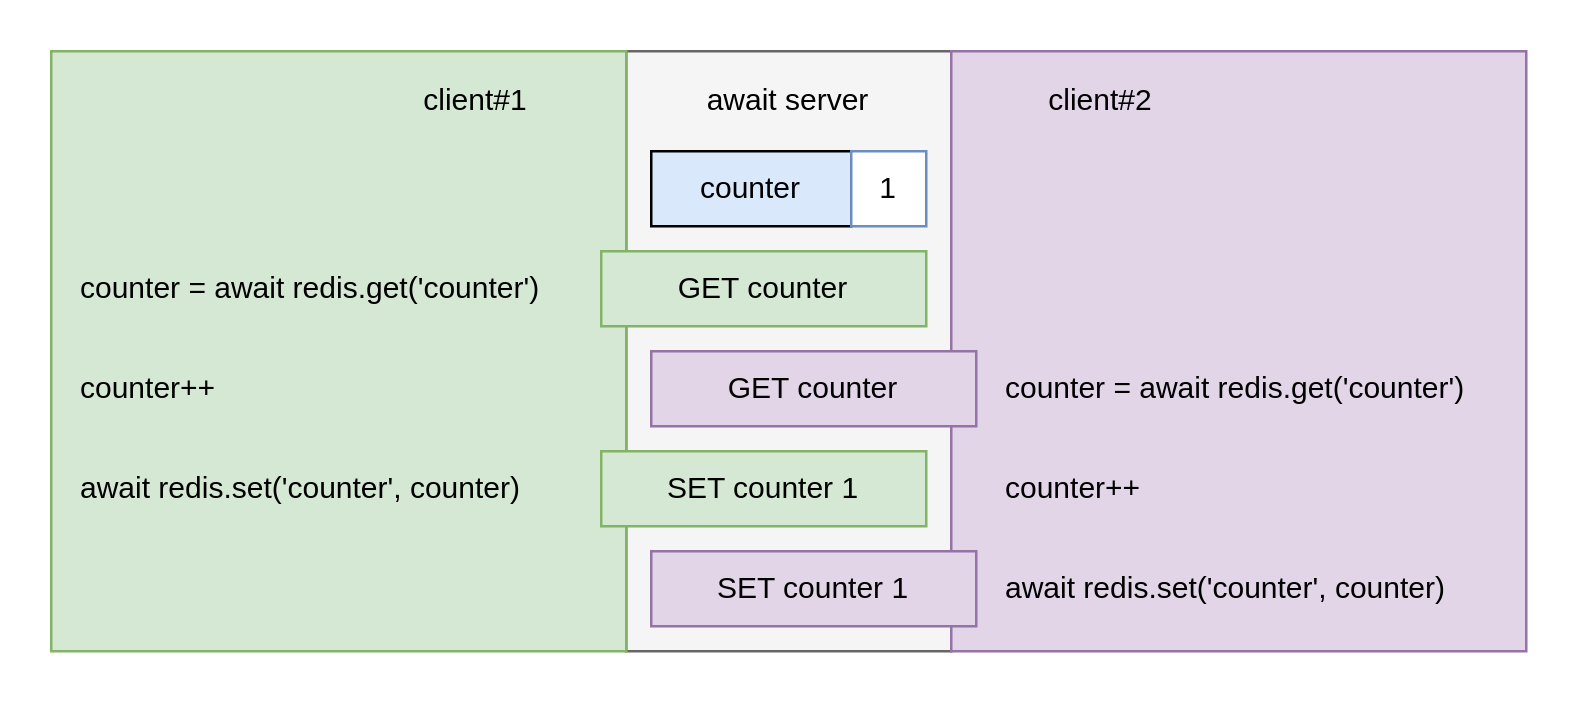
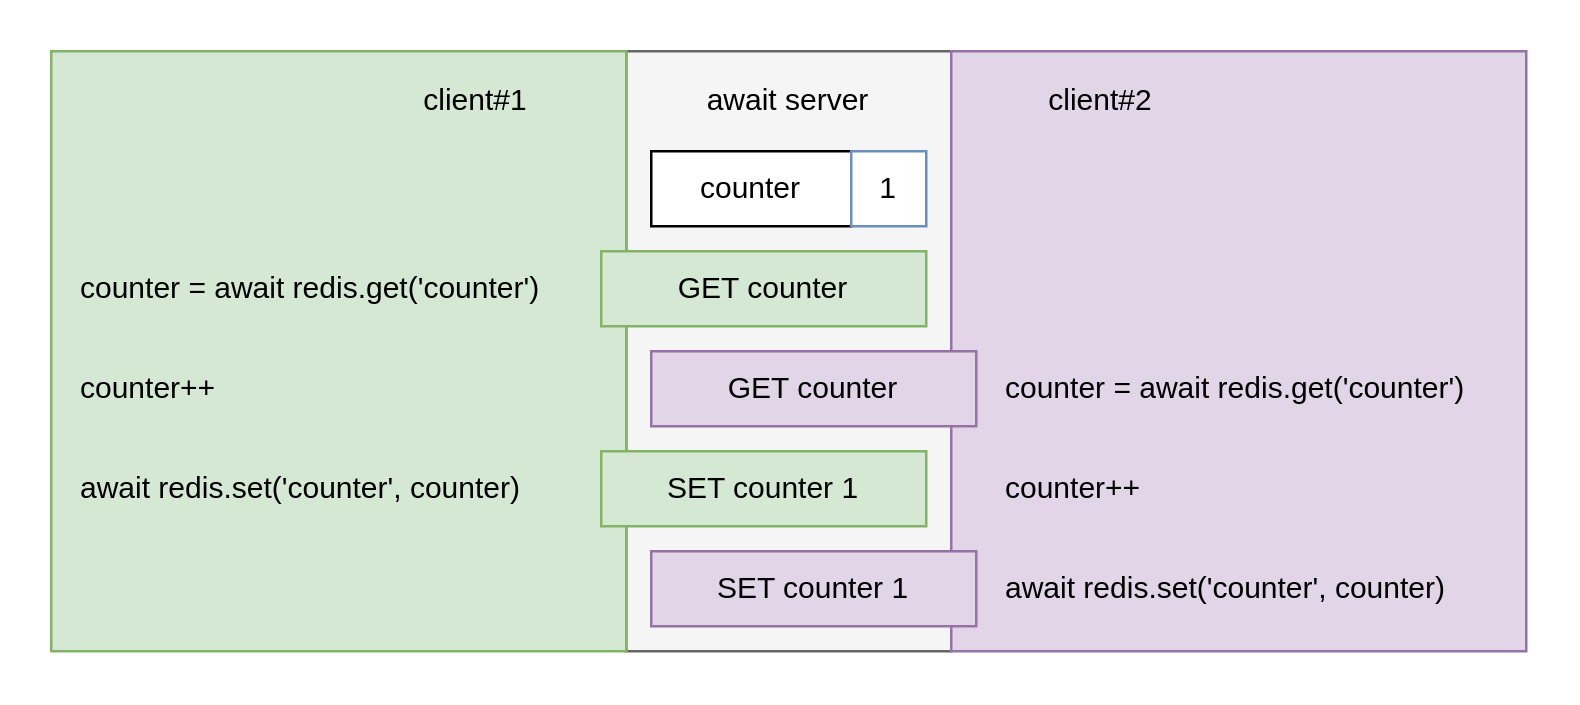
node "counter": fillcolor #dae8fc -> #ffffff
